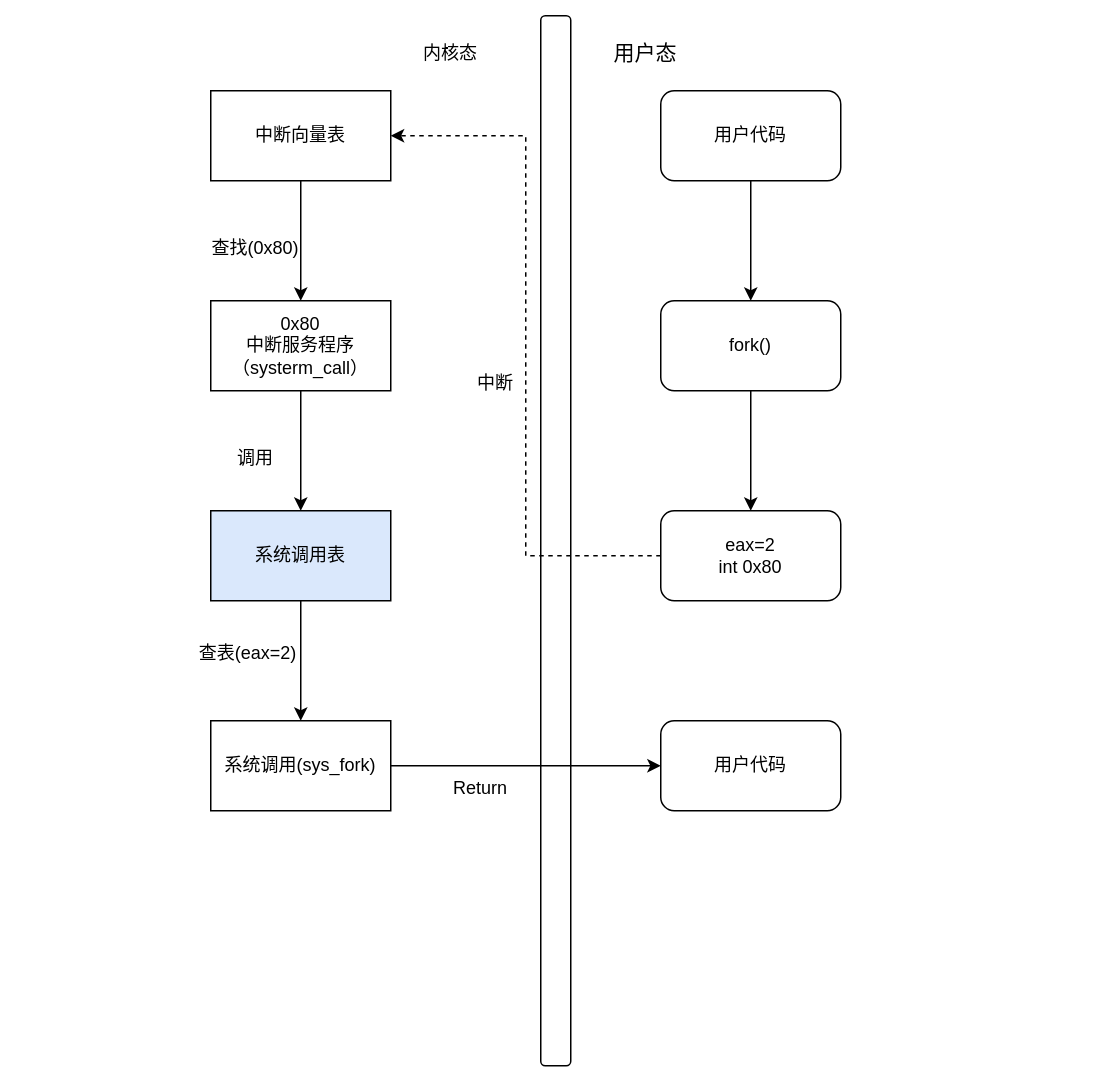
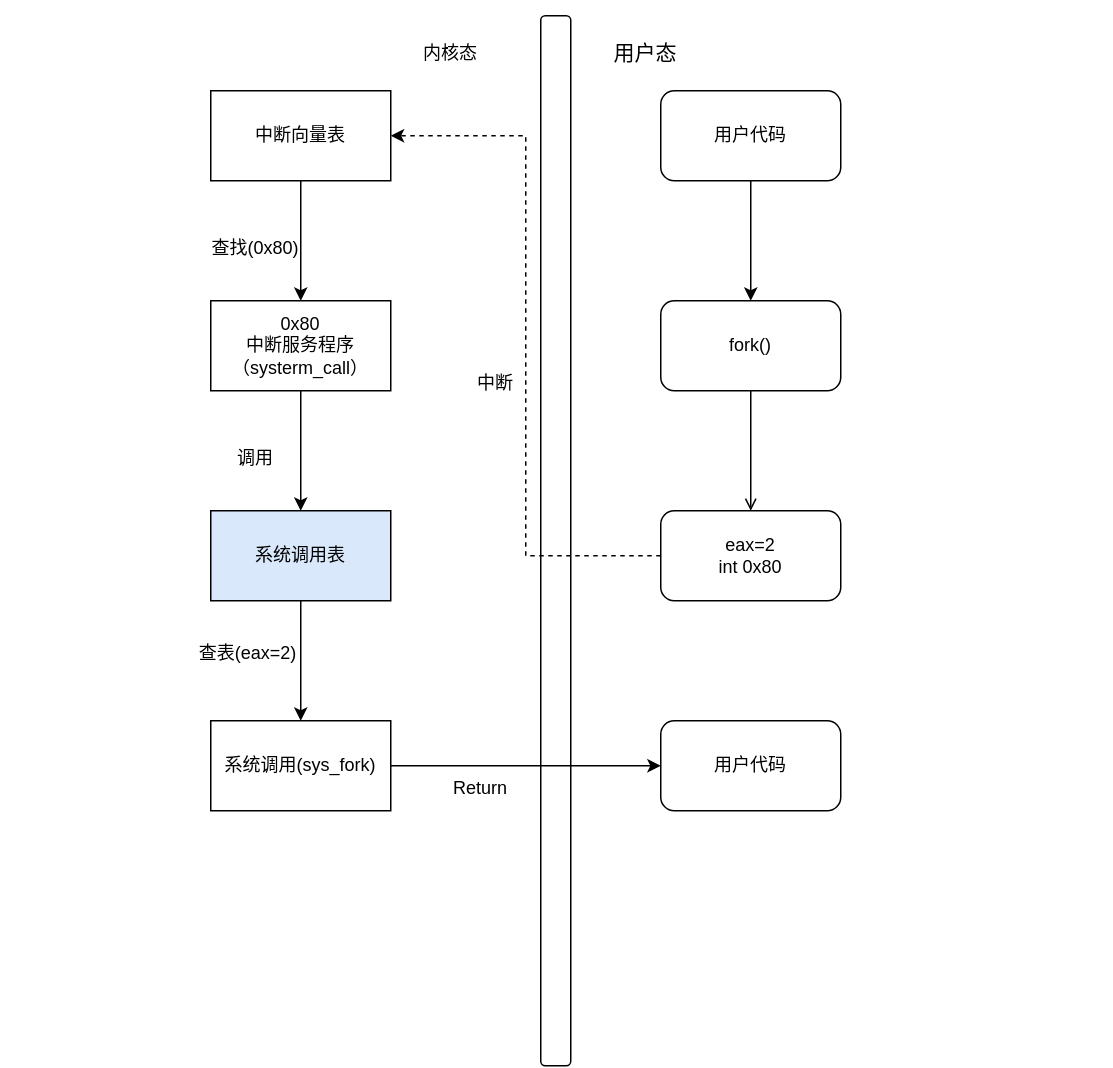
edge "fork()" -> "eax=2 int 0x80": arrowhead classic -> open
